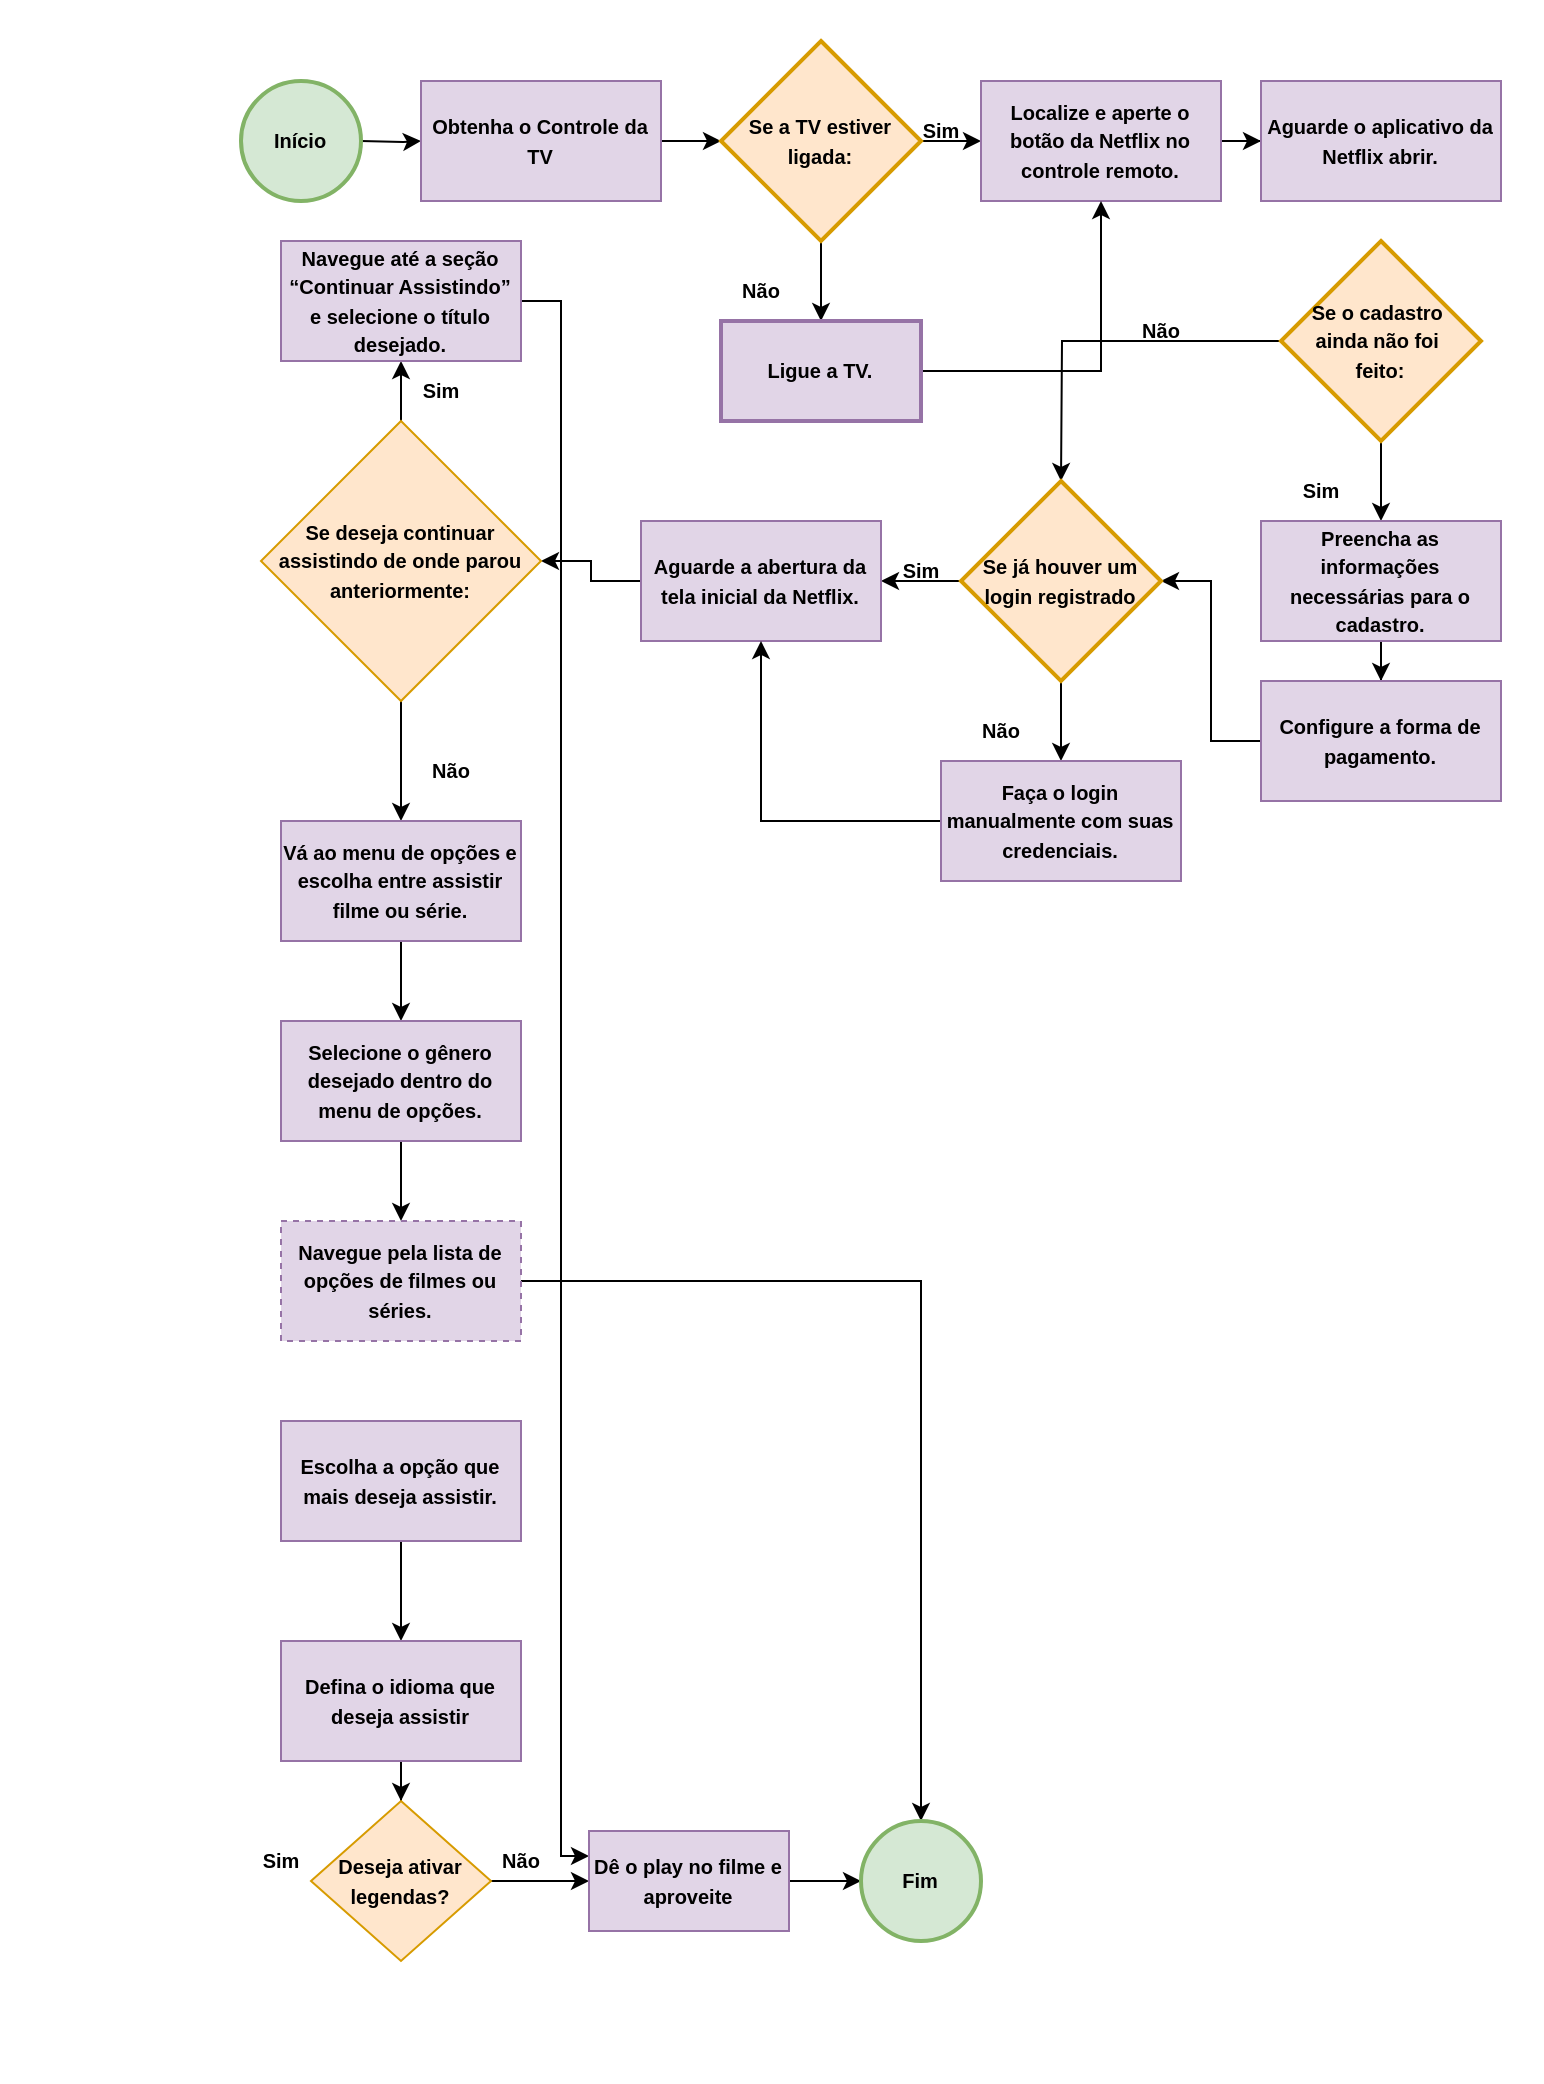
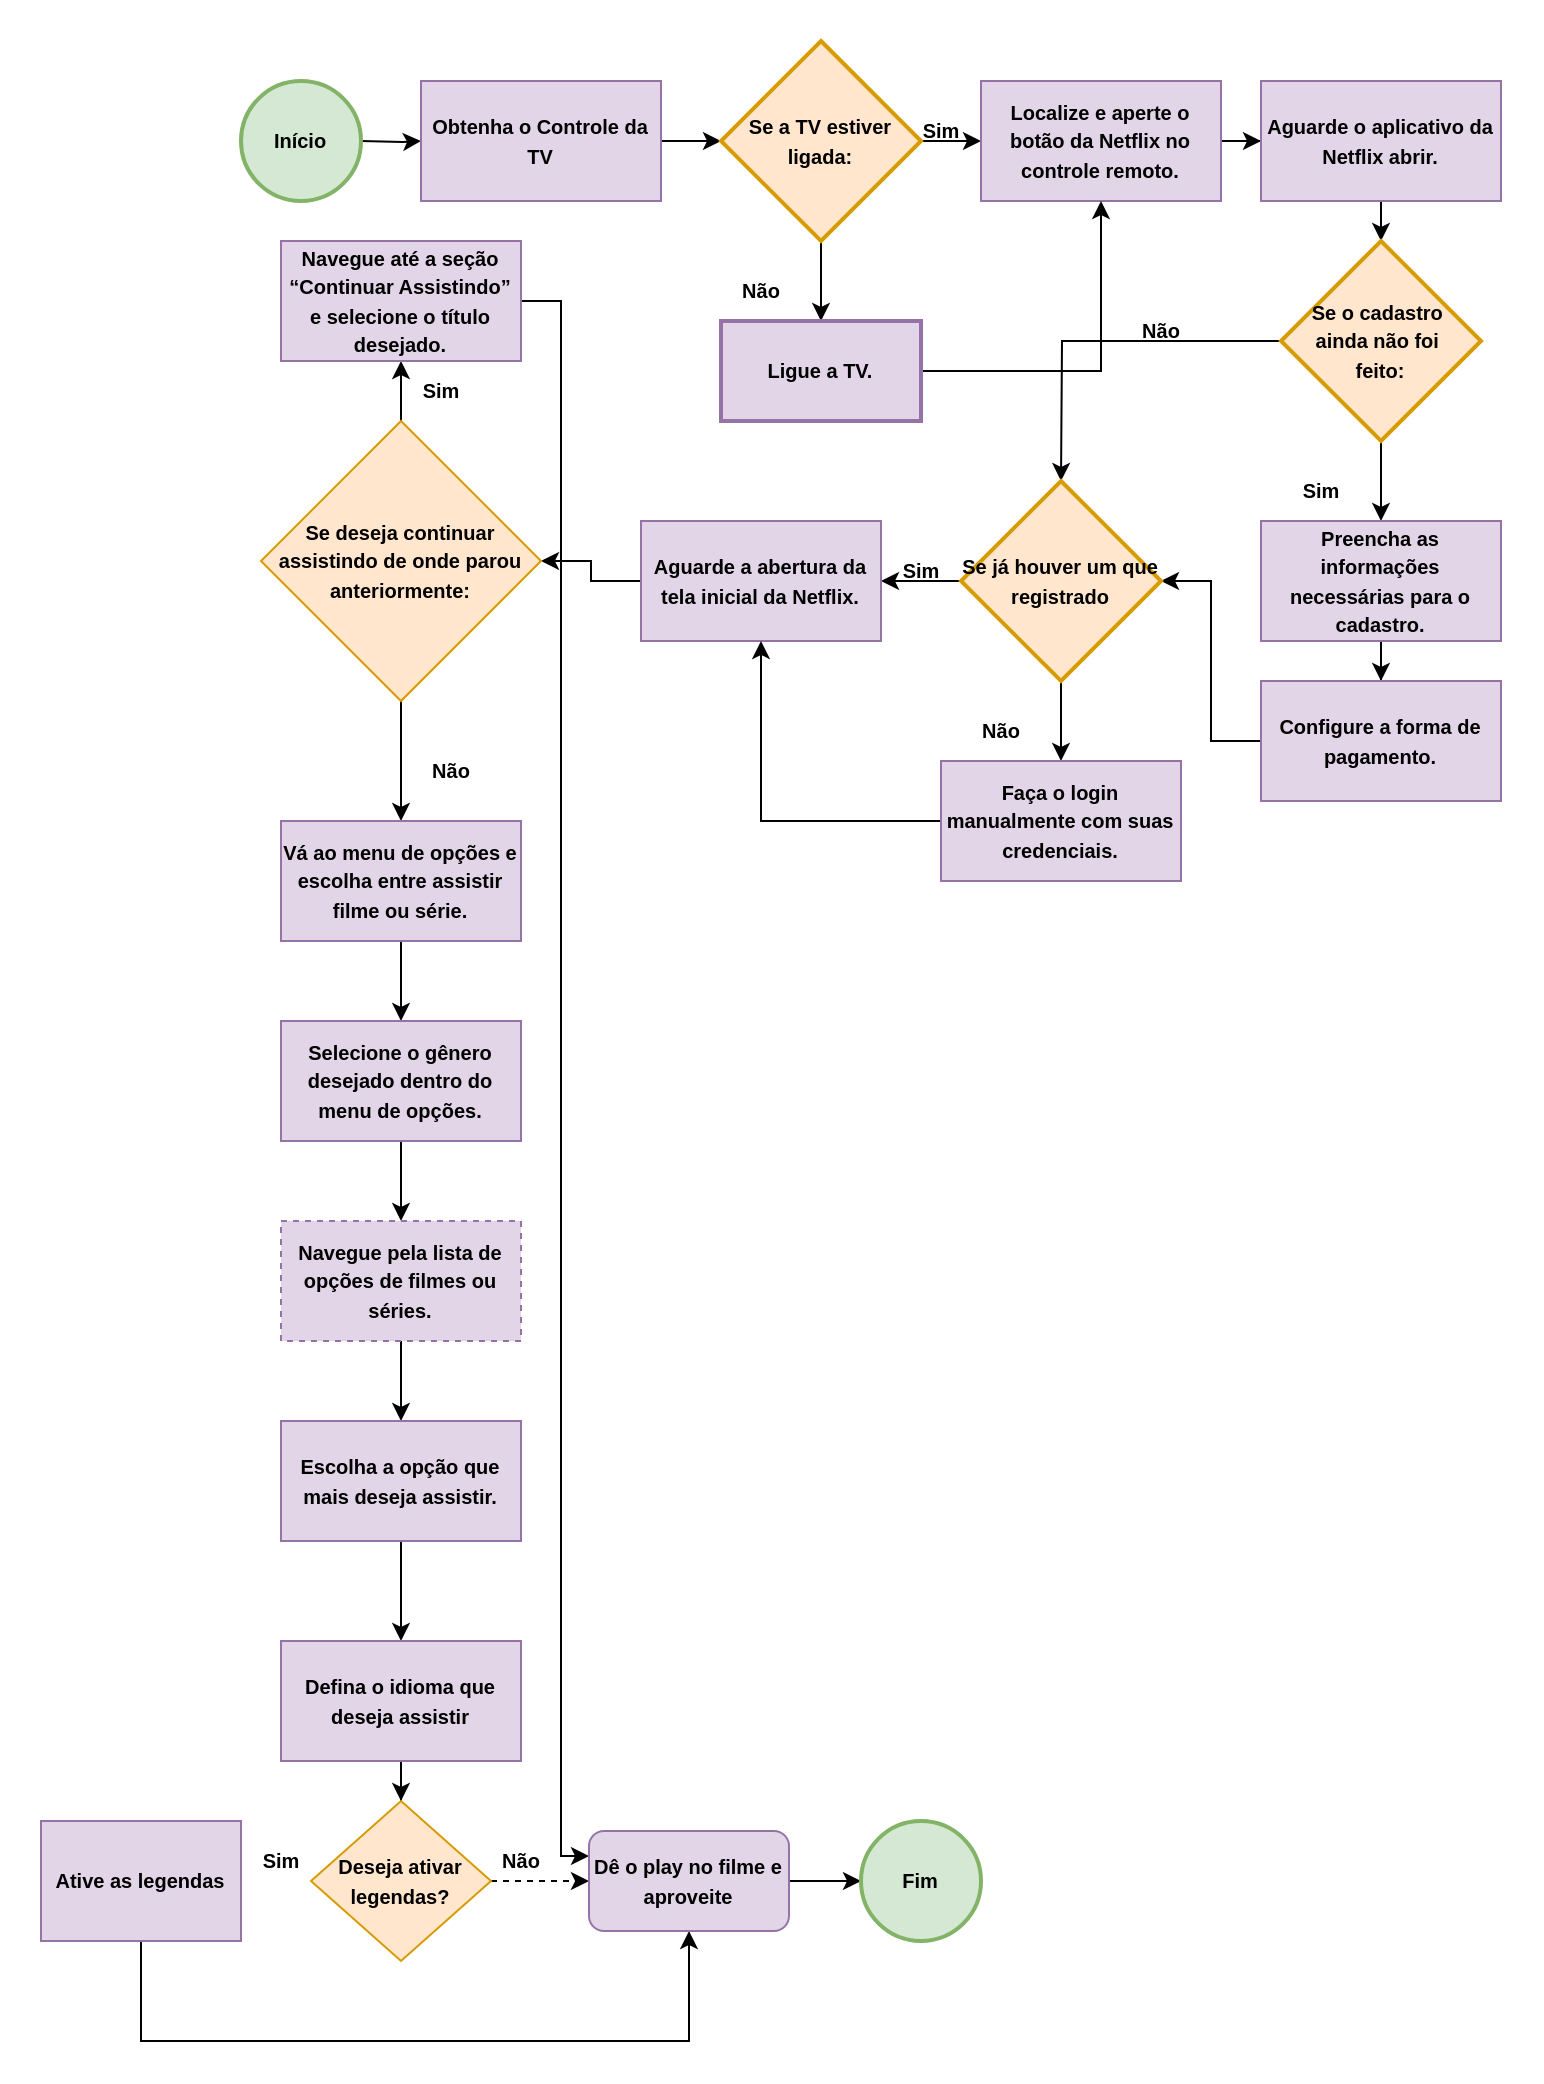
edge "Aguarde o aplicativo da Netflix abrir." -> "Se o cadastro ainda não foi feito:": added
node "Se já houver um login registrado": label "Se já houver um login registrado" -> "Se já houver um que registrado"
edge "Navegue pela lista de opções de filmes ou séries." -> "Fim": now "Navegue pela lista de opções de filmes ou séries." -> "Escolha a opção que mais deseja assistir."
node "Ative as legendas": added
edge "Deseja ativar legendas?" -> "Dê o play no filme e aproveite": style solid -> dashed
node "Dê o play no filme e aproveite": shape rectangle -> rounded rectangle
edge "Ative as legendas" -> "Dê o play no filme e aproveite": added
